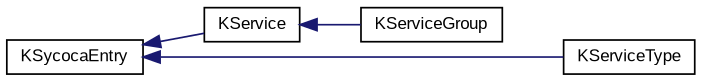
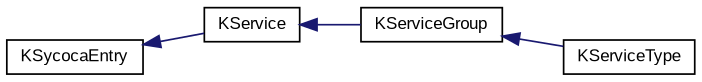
edge "KServiceType" -> "KSycocaEntry": now "KServiceType" -> "KServiceGroup"
